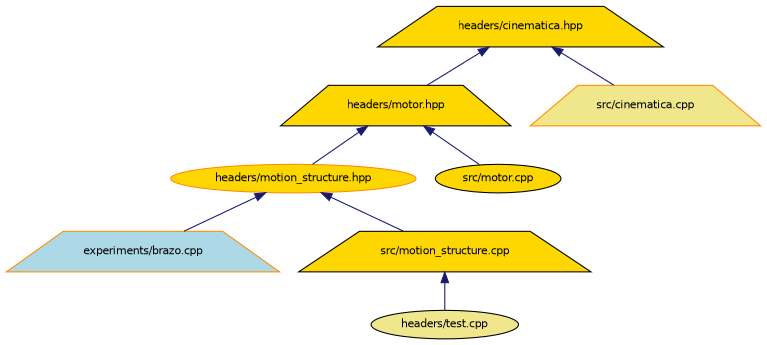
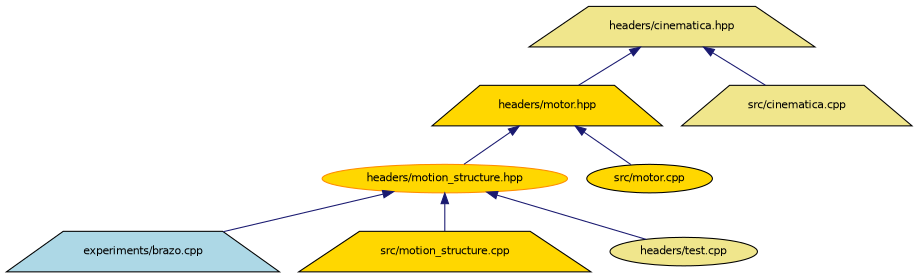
node "headers/cinematica.hpp": fillcolor gold -> khaki
node "src/cinematica.cpp": color darkorange -> black
node "experiments/brazo.cpp": color darkorange -> black
edge "headers/test.cpp" -> "src/motion_structure.cpp": now "headers/test.cpp" -> "headers/motion_structure.hpp"
